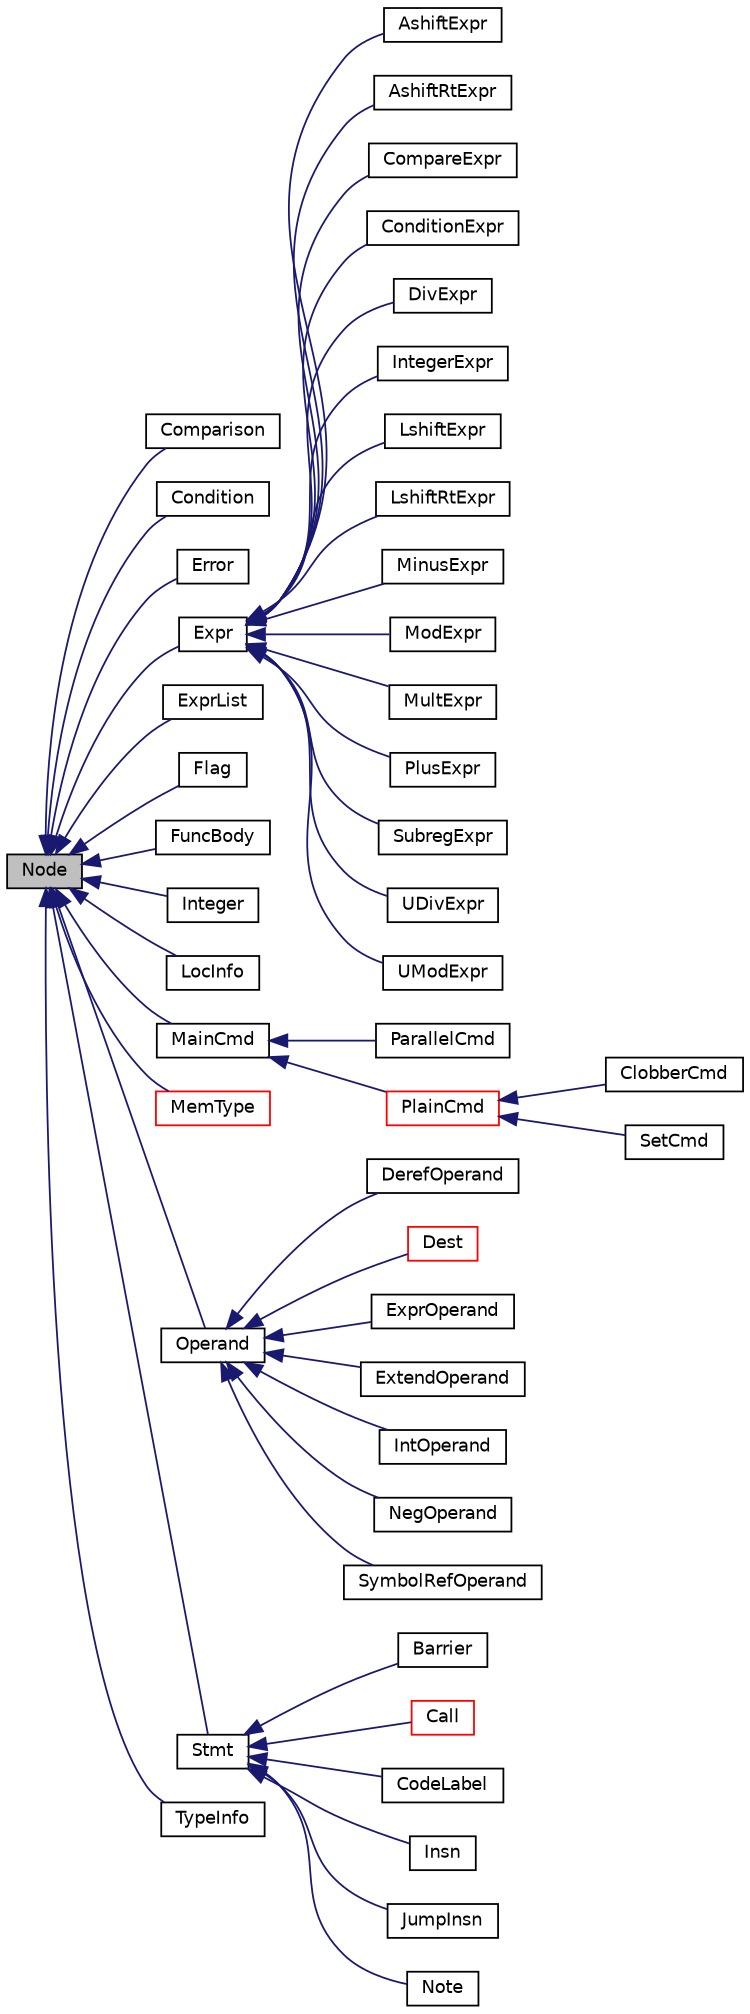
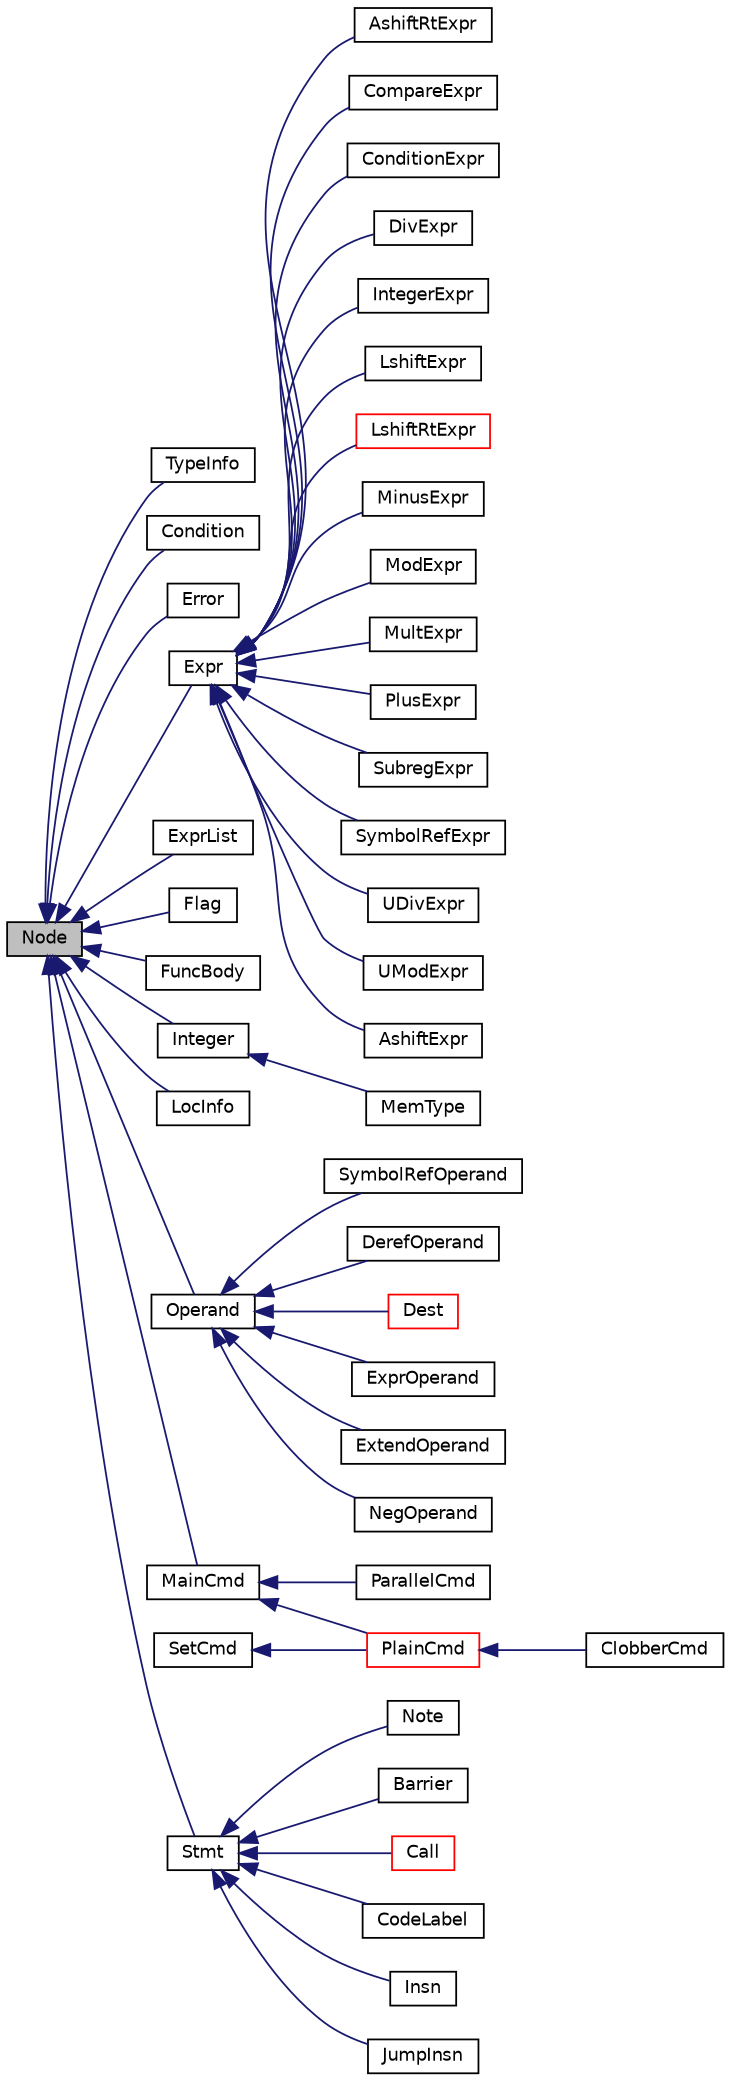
node "Comparison": removed
node "LshiftRtExpr": color black -> red
node "SymbolRefExpr": added
edge "MemType" -> "Node": now "MemType" -> "Integer"
node "MemType": color red -> black
edge "SetCmd" -> "PlainCmd": reversed
node "IntOperand": removed
